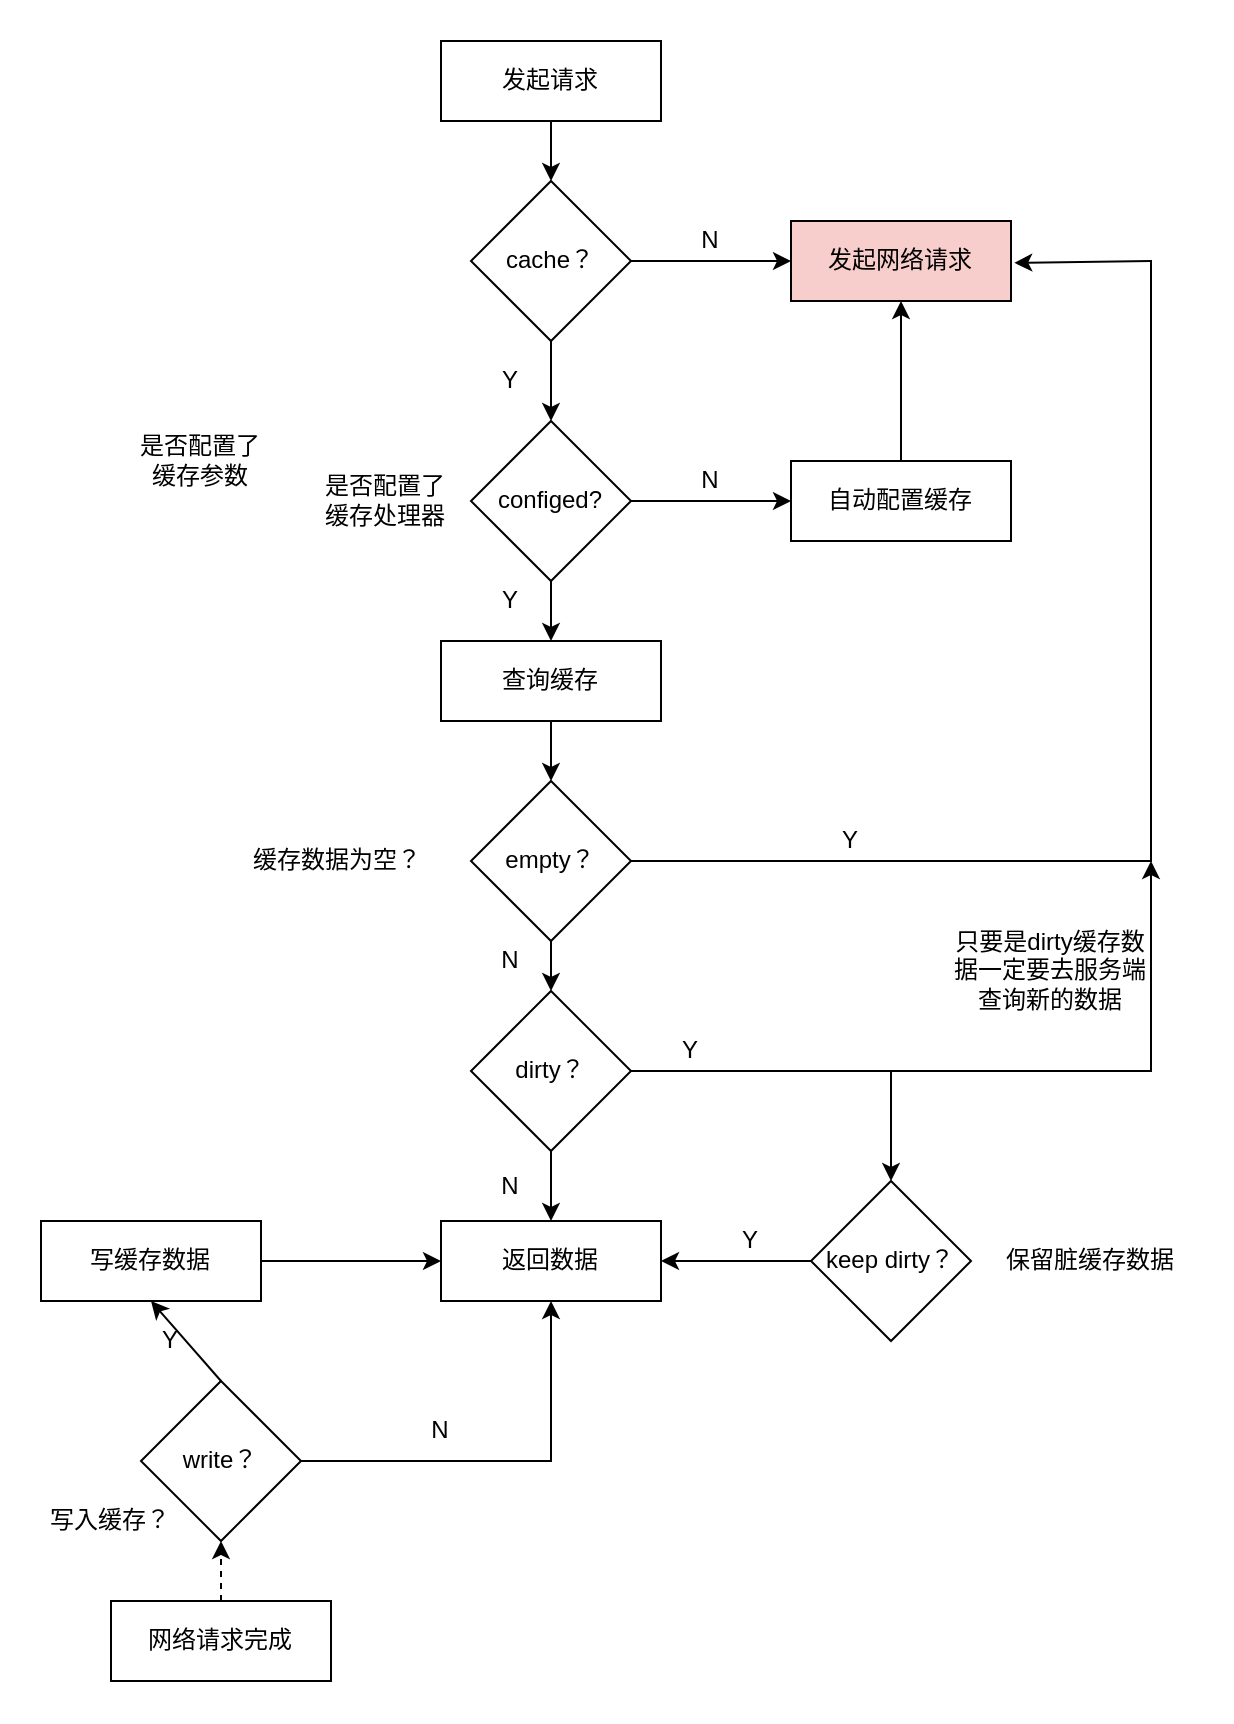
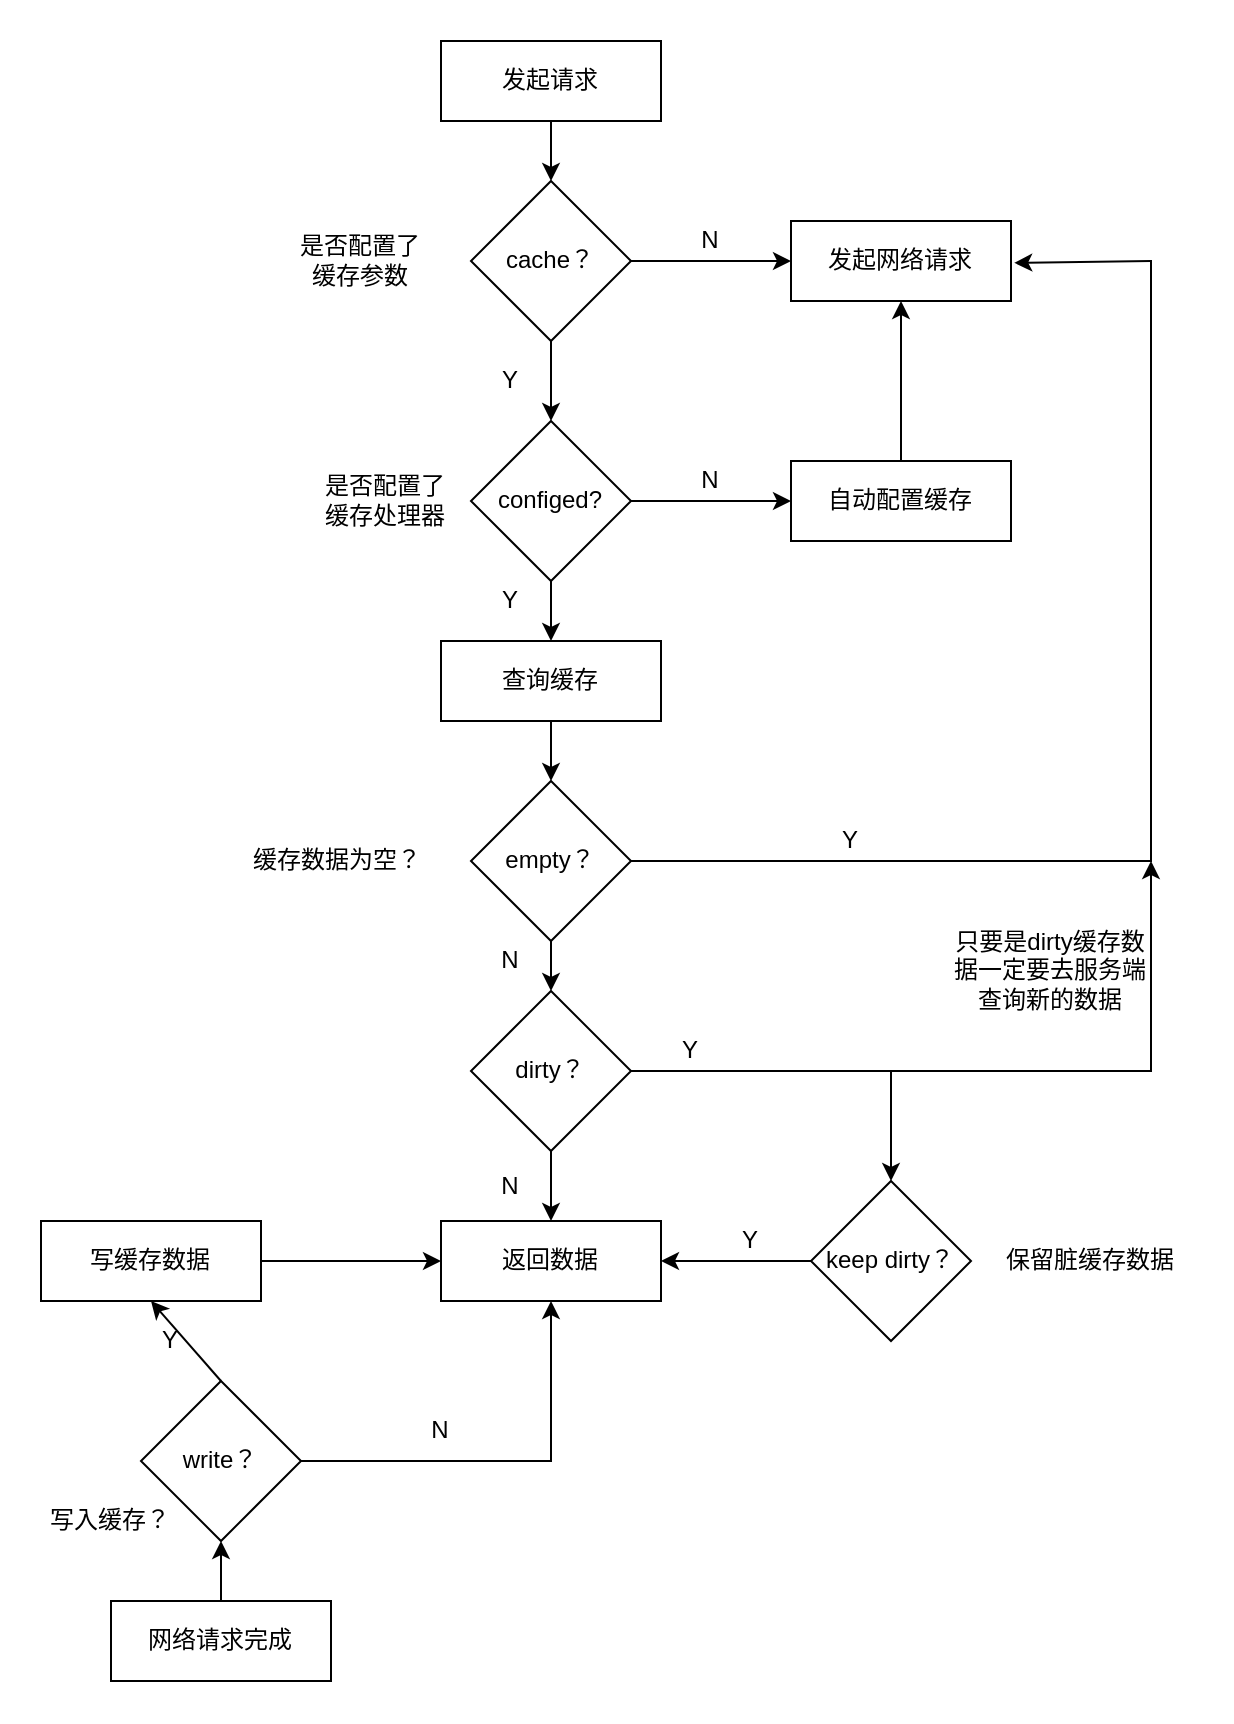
node "发起网络请求": fillcolor #f8cecc -> #ffffff
node "是否配置了缓存参数": moved (201, 461) -> (361, 261)
edge "网络请求完成" -> "write？": style dashed -> solid
